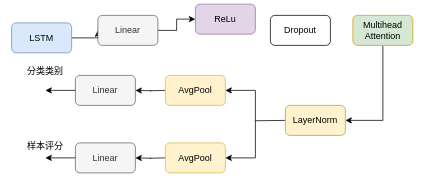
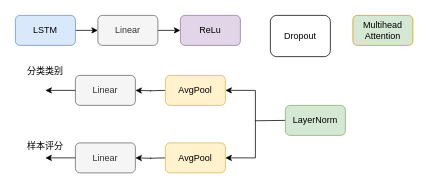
node "ReLu": moved (225, 19) -> (210, 30)
node "Dropout": size 60x30 -> 60x41
node "LSTM": moved (42, 38) -> (45, 30)
node "LayerNorm": fillcolor #fff2cc -> #d5e8d4
edge "Multihead Attention" -> "LayerNorm": removed
